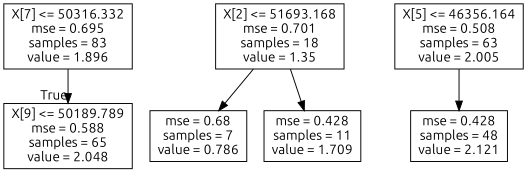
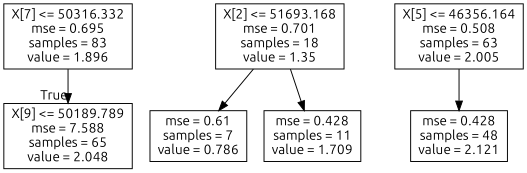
node "X[9] <= 50189.789 mse = 0.588 samples = 65 value = 2.048": label "X[9] <= 50189.789 mse = 0.588 samples = 65 value = 2.048" -> "X[9] <= 50189.789 mse = 7.588 samples = 65 value = 2.048"
node "mse = 0.68 samples = 7 value = 0.786": label "mse = 0.68 samples = 7 value = 0.786" -> "mse = 0.61 samples = 7 value = 0.786"
